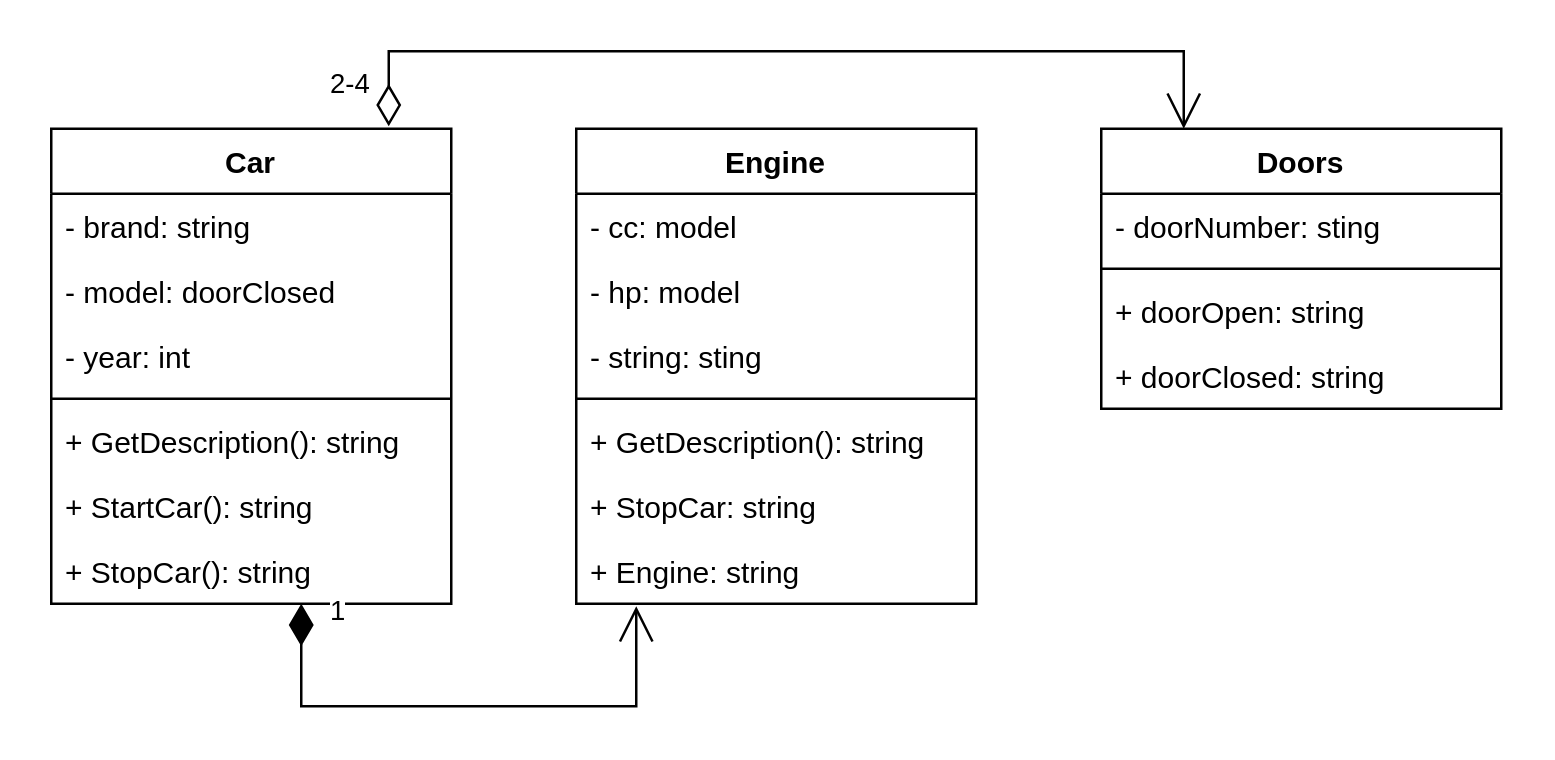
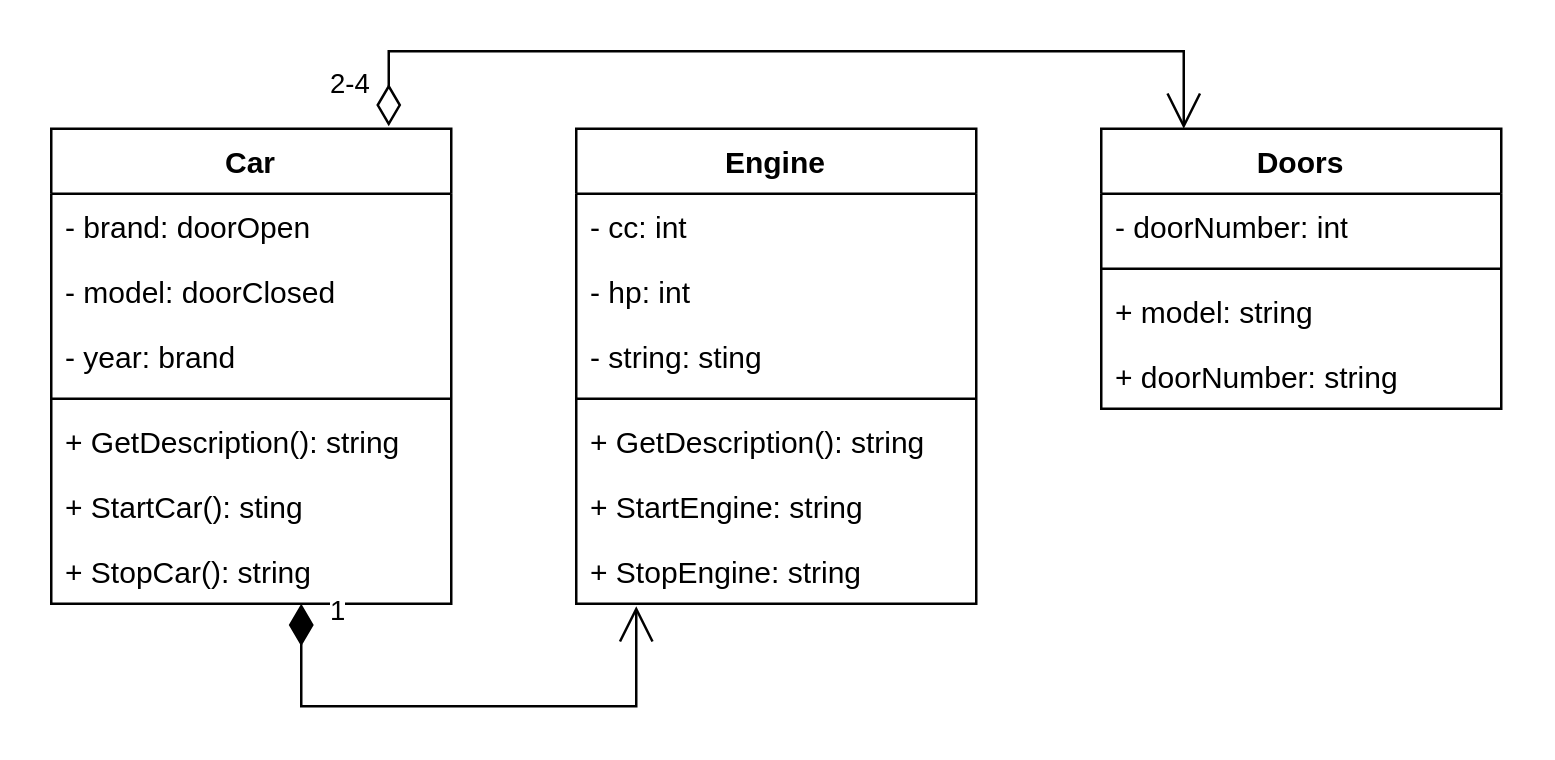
node "- brand: string": label "- brand: string" -> "- brand: doorOpen"
node "- cc: model": label "- cc: model" -> "- cc: int"
node "- doorNumber: sting": label "- doorNumber: sting" -> "- doorNumber: int"
node "- hp: model": label "- hp: model" -> "- hp: int"
node "+ doorOpen: string": label "+ doorOpen: string" -> "+ model: string"
node "- year: int": label "- year: int" -> "- year: brand"
node "+ doorClosed: string": label "+ doorClosed: string" -> "+ doorNumber: string"
node "+ StartCar(): string": label "+ StartCar(): string" -> "+ StartCar(): sting"
node "+ StopCar: string": label "+ StopCar: string" -> "+ StartEngine: string"
node "+ Engine: string": label "+ Engine: string" -> "+ StopEngine: string"
